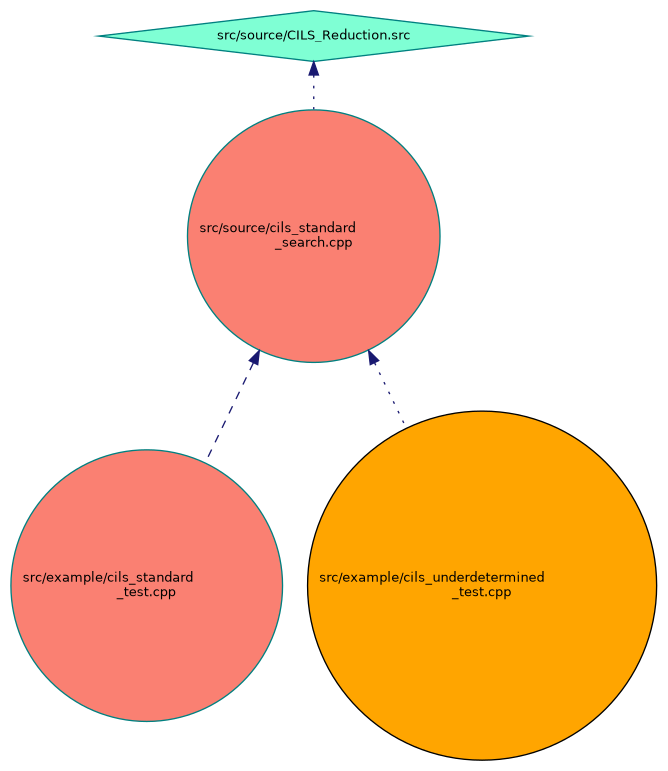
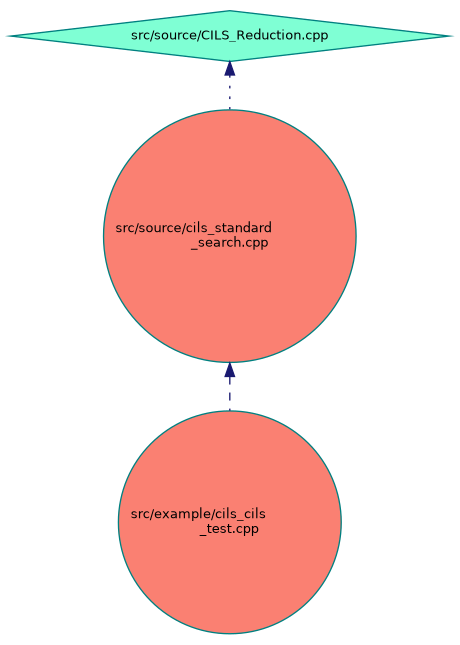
node "src/source/CILS_Reduction.src": label "src/source/CILS_Reduction.src" -> "src/source/CILS_Reduction.cpp"
node "src/example/cils_standard _test.cpp": label "src/example/cils_standard _test.cpp" -> "src/example/cils_cils _test.cpp"
node "src/example/cils_underdetermined _test.cpp": removed
